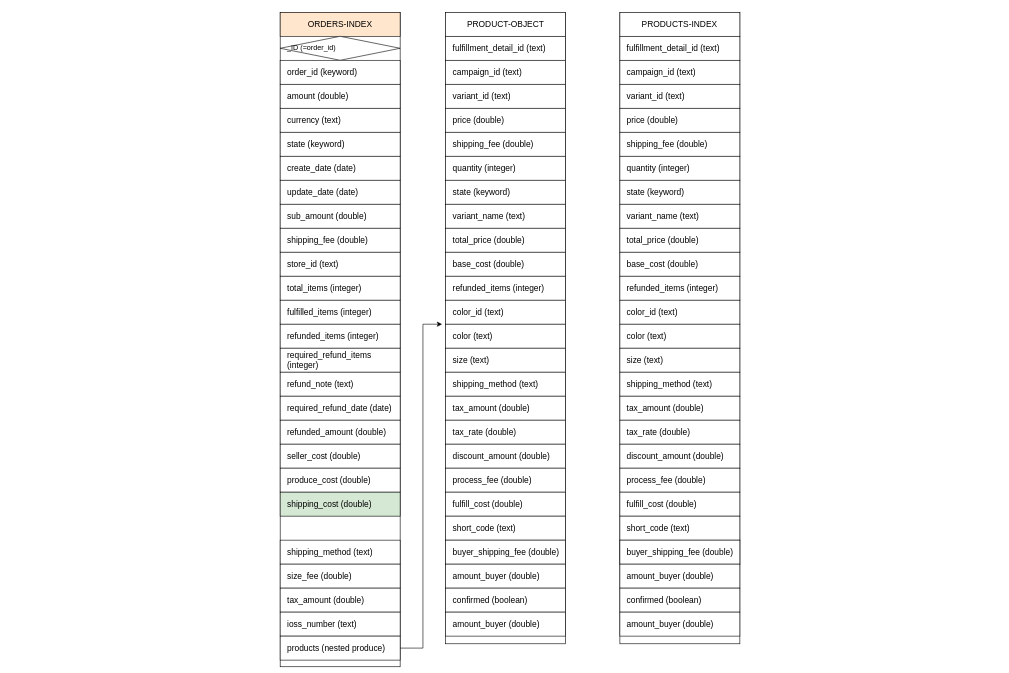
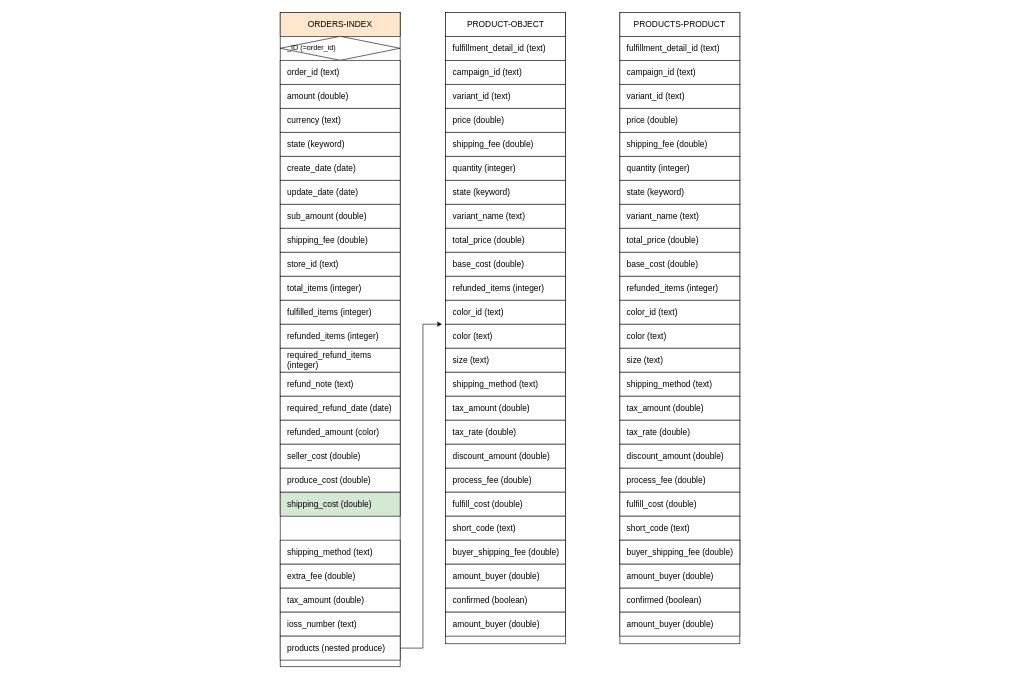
node "PRODUCTS-INDEX": label "PRODUCTS-INDEX" -> "PRODUCTS-PRODUCT"
node "order_id (keyword)": label "order_id (keyword)" -> "order_id (text)"
node "refunded_amount (double)": label "refunded_amount (double)" -> "refunded_amount (color)"
node "size_fee (double)": label "size_fee (double)" -> "extra_fee (double)"
